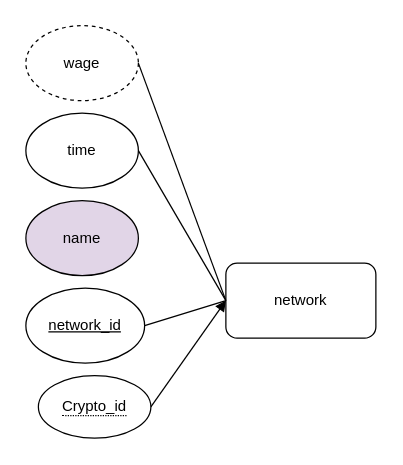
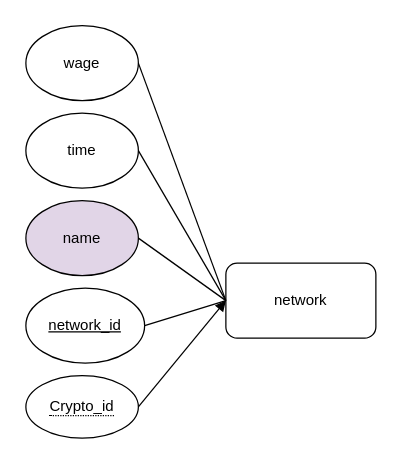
node "wage": style dashed -> solid
edge "name" -- "network": added
node "Crypto_id": moved (94, 407) -> (82, 407)
